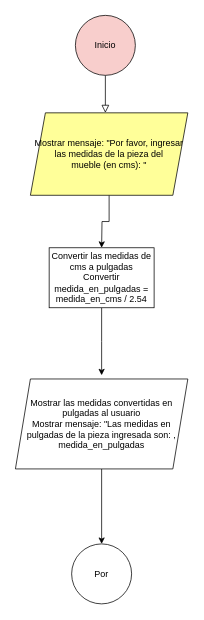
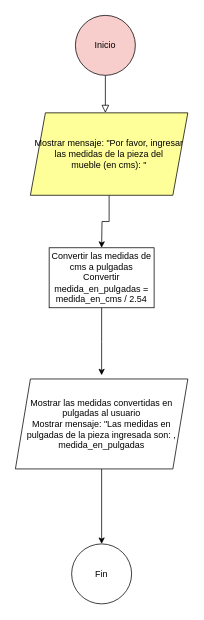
node "Por": label "Por" -> "Fin"
